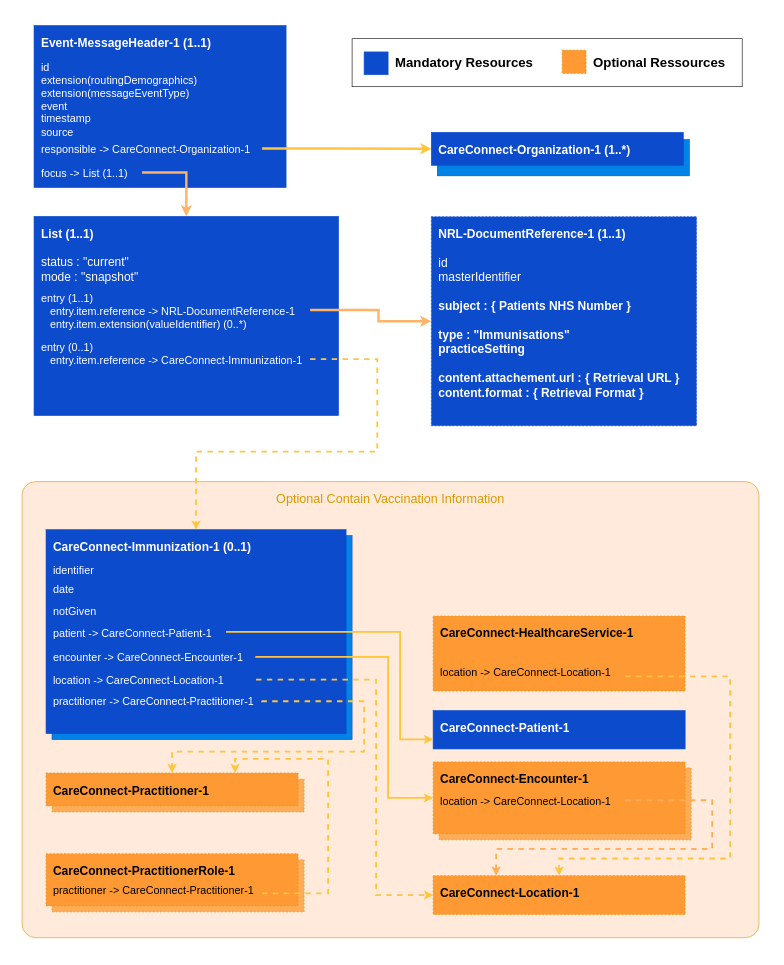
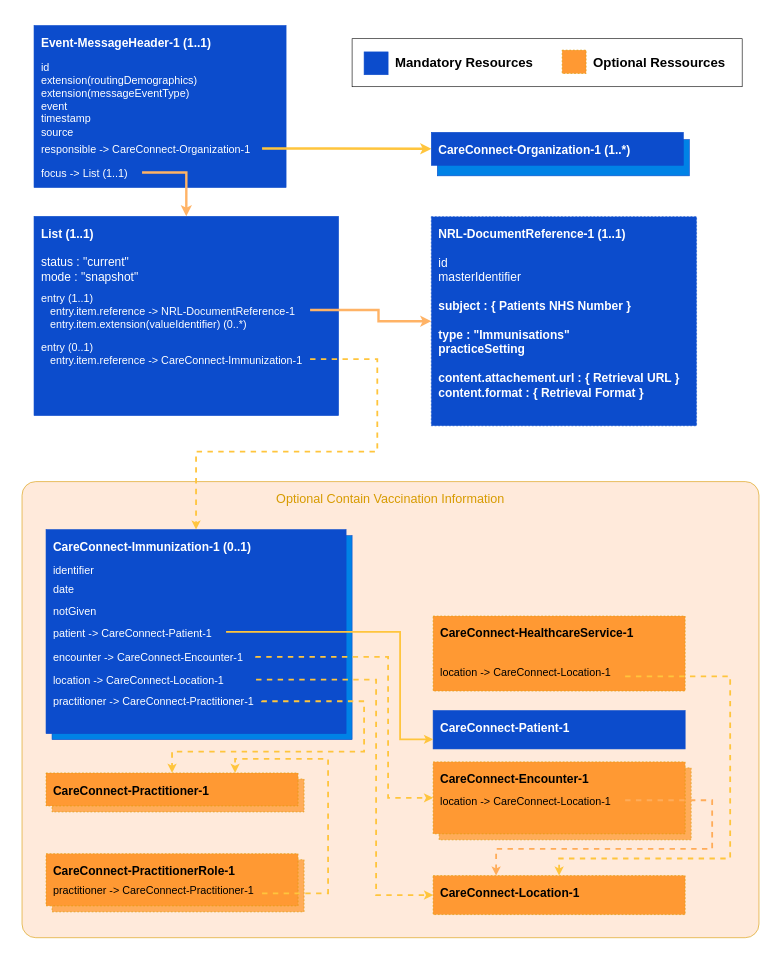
edge "encounter -> CareConnect-Encounter-1" -> "CareConnect-Encounter-1": style solid -> dashed
